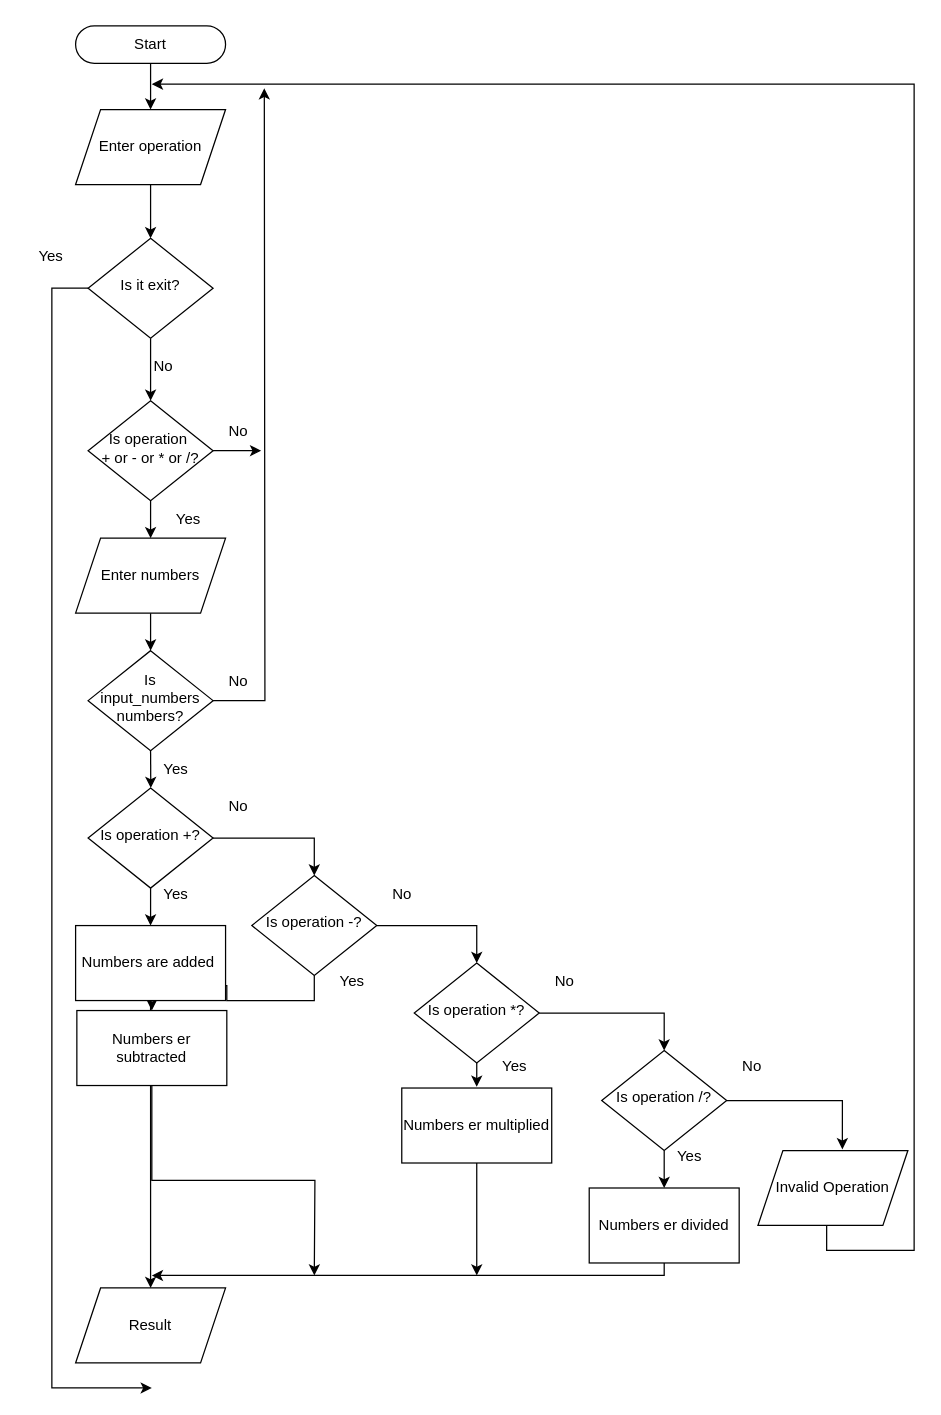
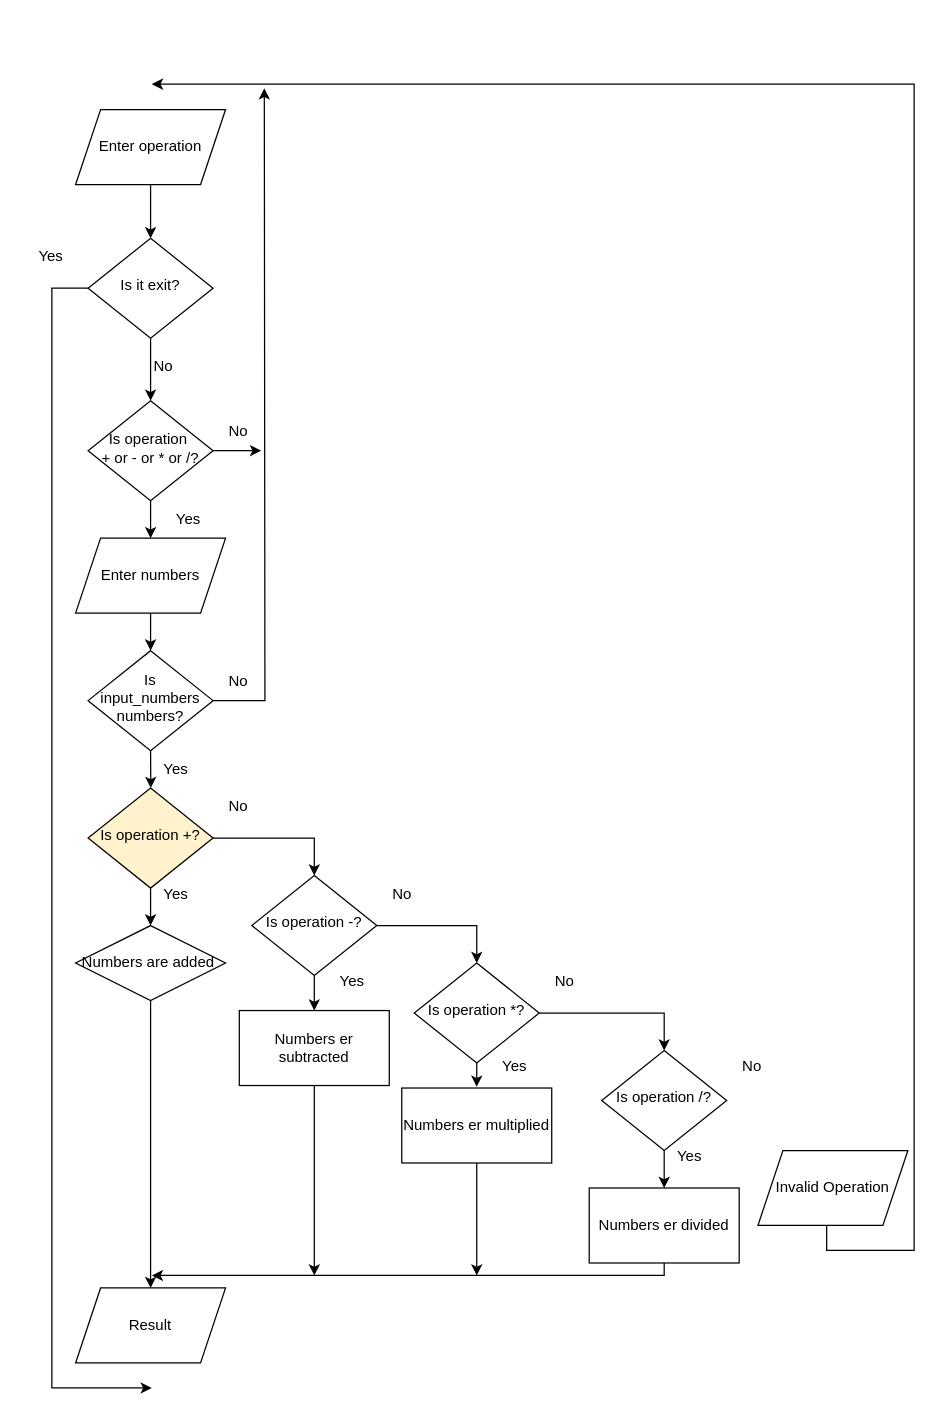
node "Start": removed
edge "Start" -> "Enter operation": removed
node "Is operation +?": fillcolor #ffffff -> #fff2cc
node "Numbers are added": shape rectangle -> diamond
node "Numbers er subtracted": moved (152, 1048) -> (314, 1048)
edge "Is operation /?" -> "Invalid Operation": removed
